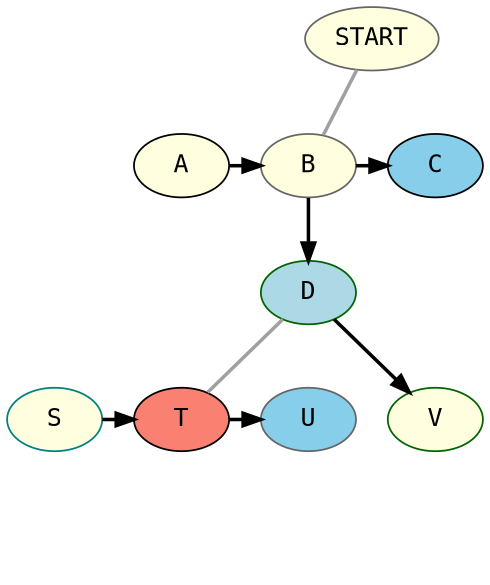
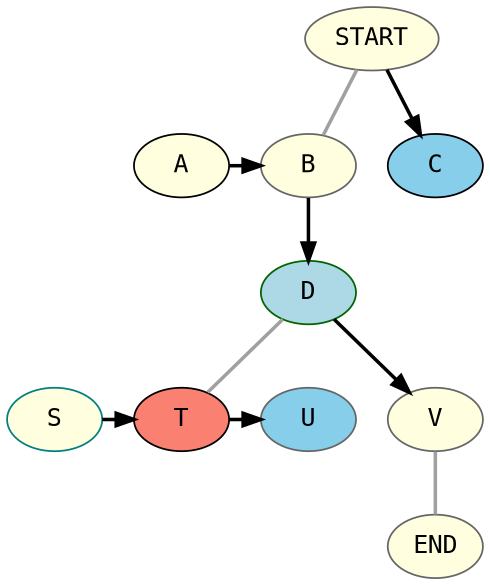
edge "B" -> "C": now "START" -> "C"
node "V": color darkgreen -> gray40
node "END": added
